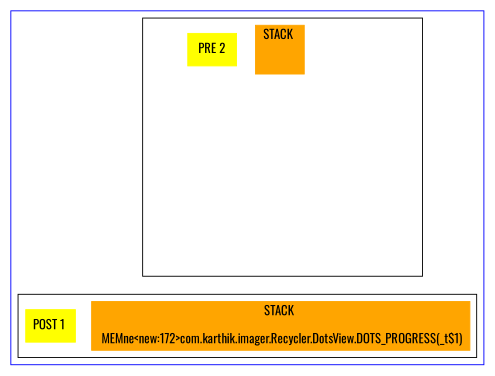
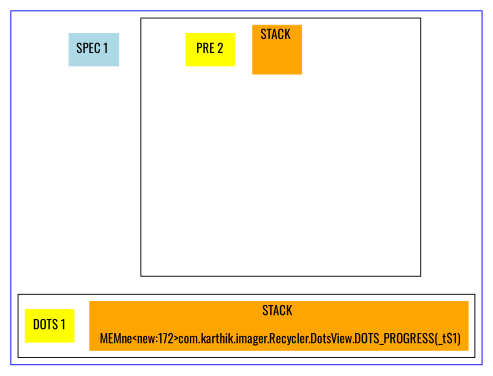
node "SPEC 1": added
node "POST 1": label "POST 1" -> "DOTS 1"
